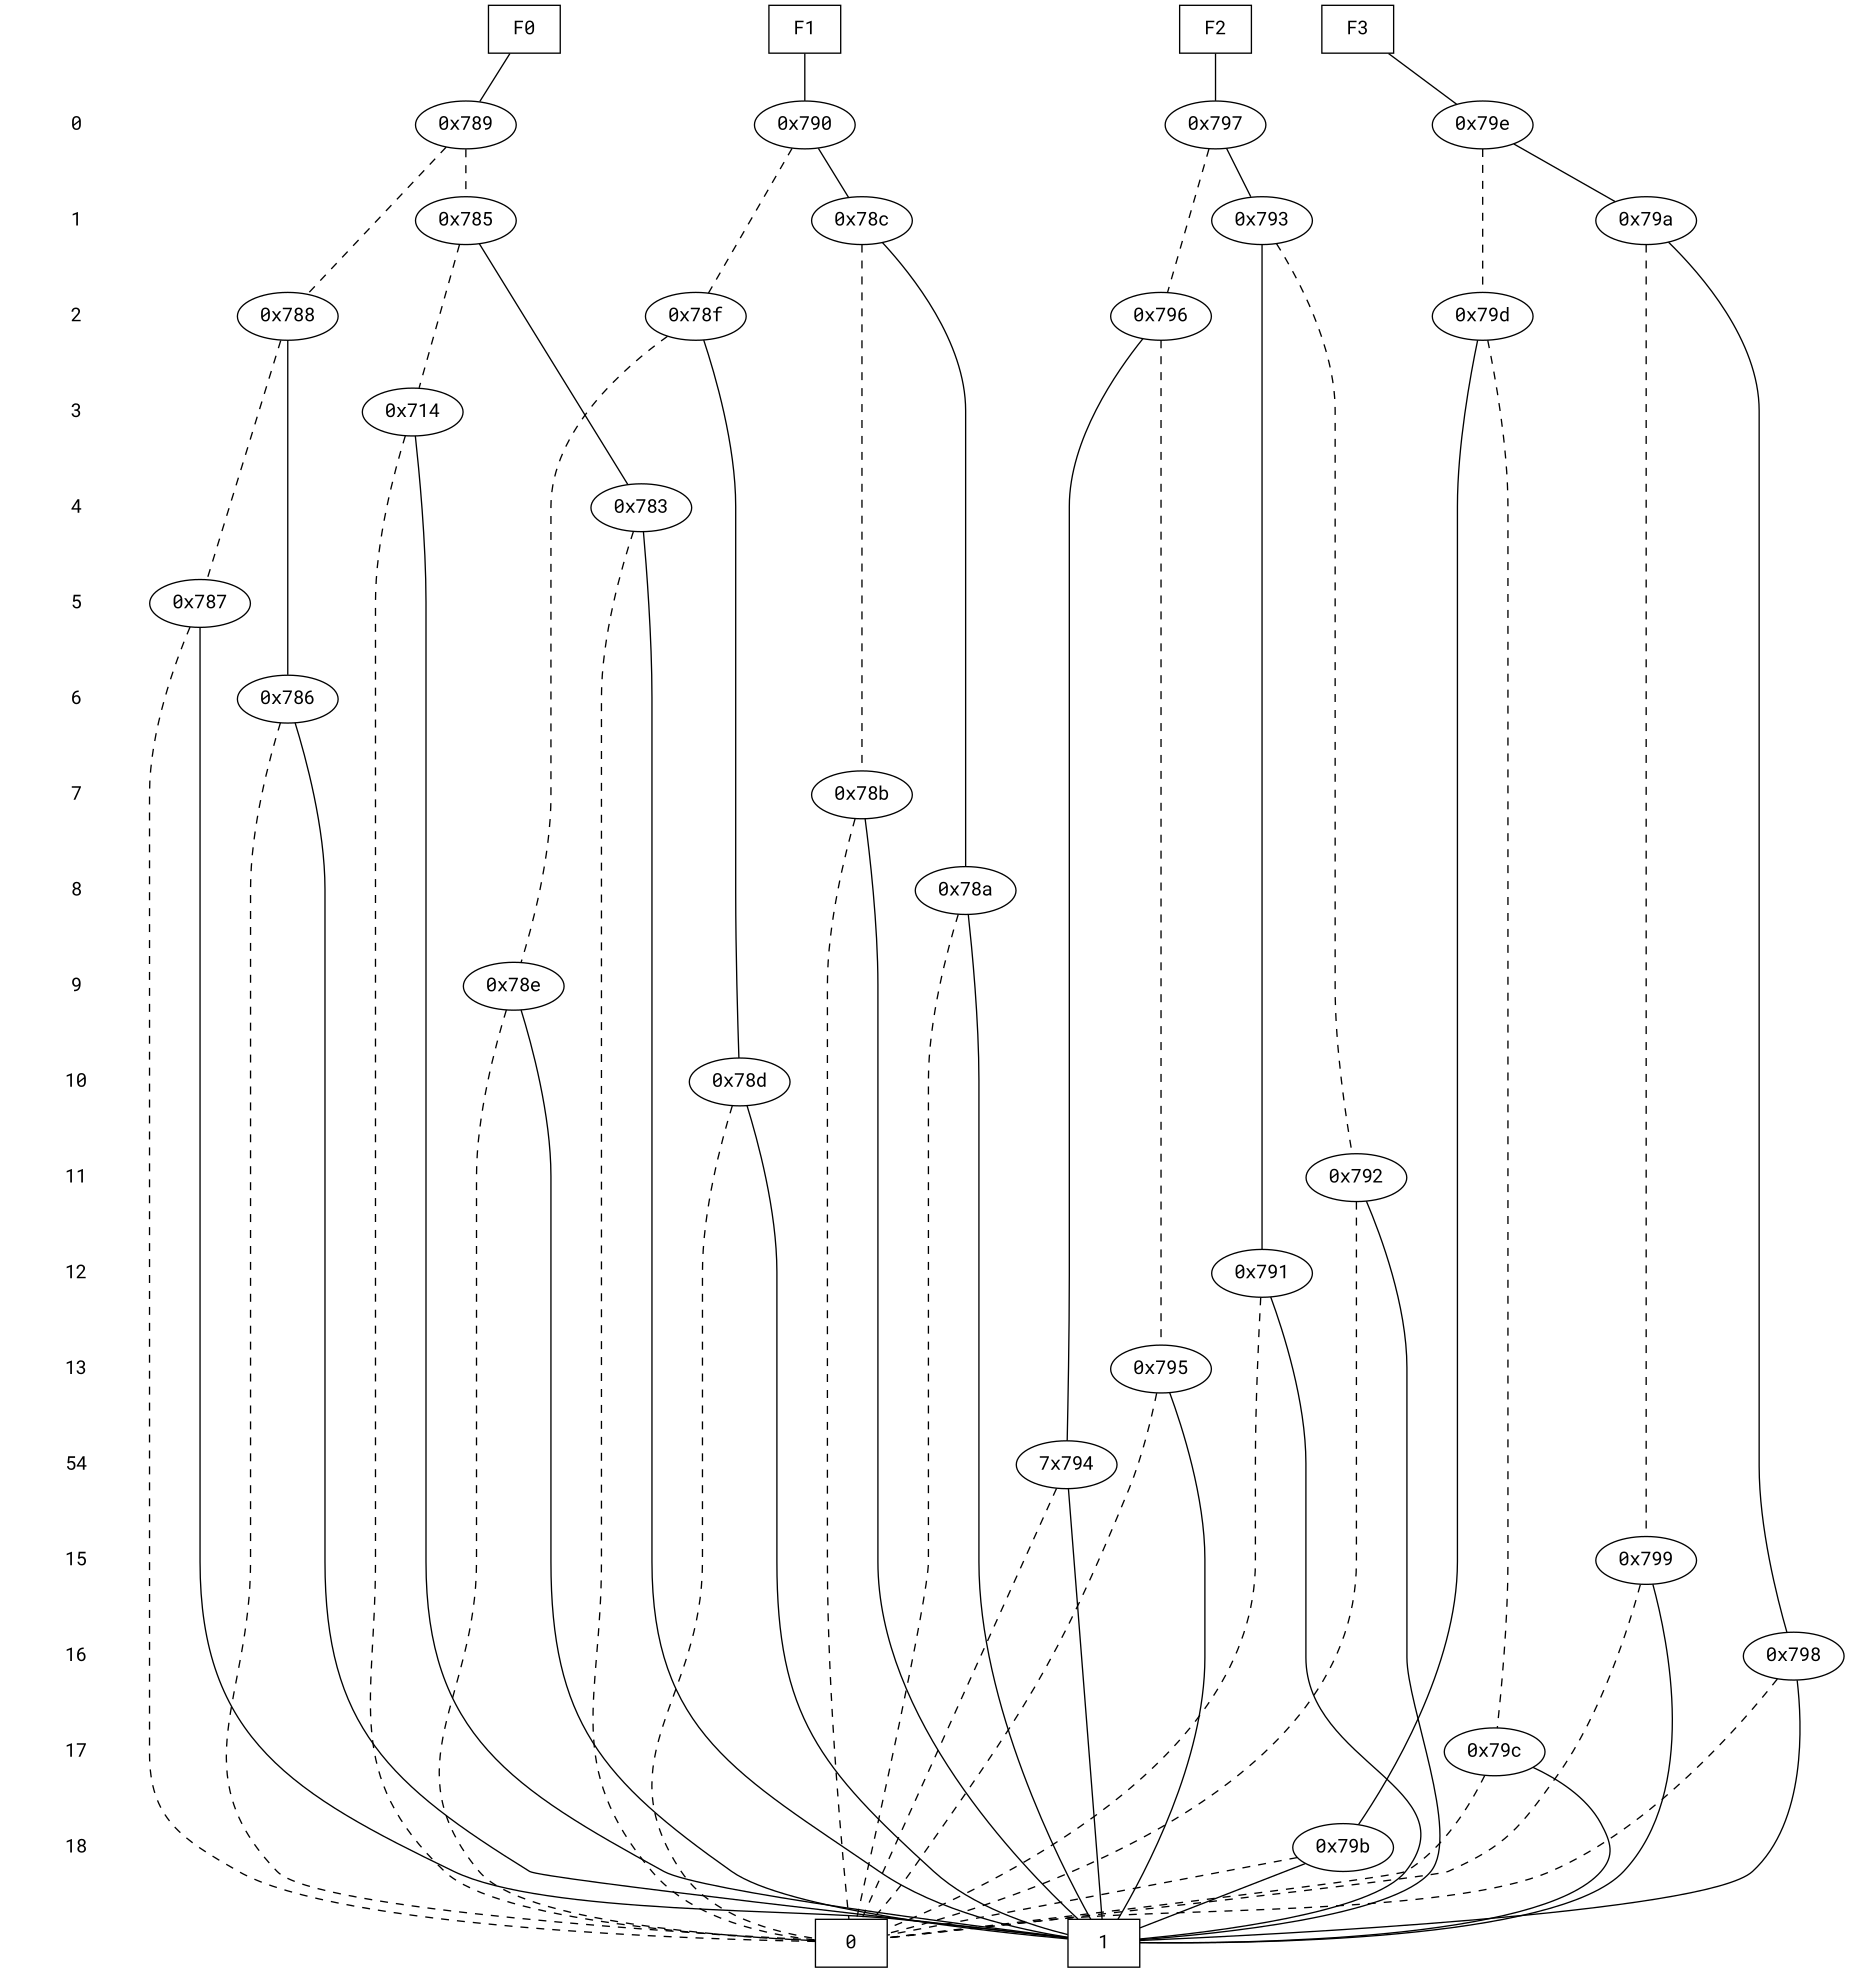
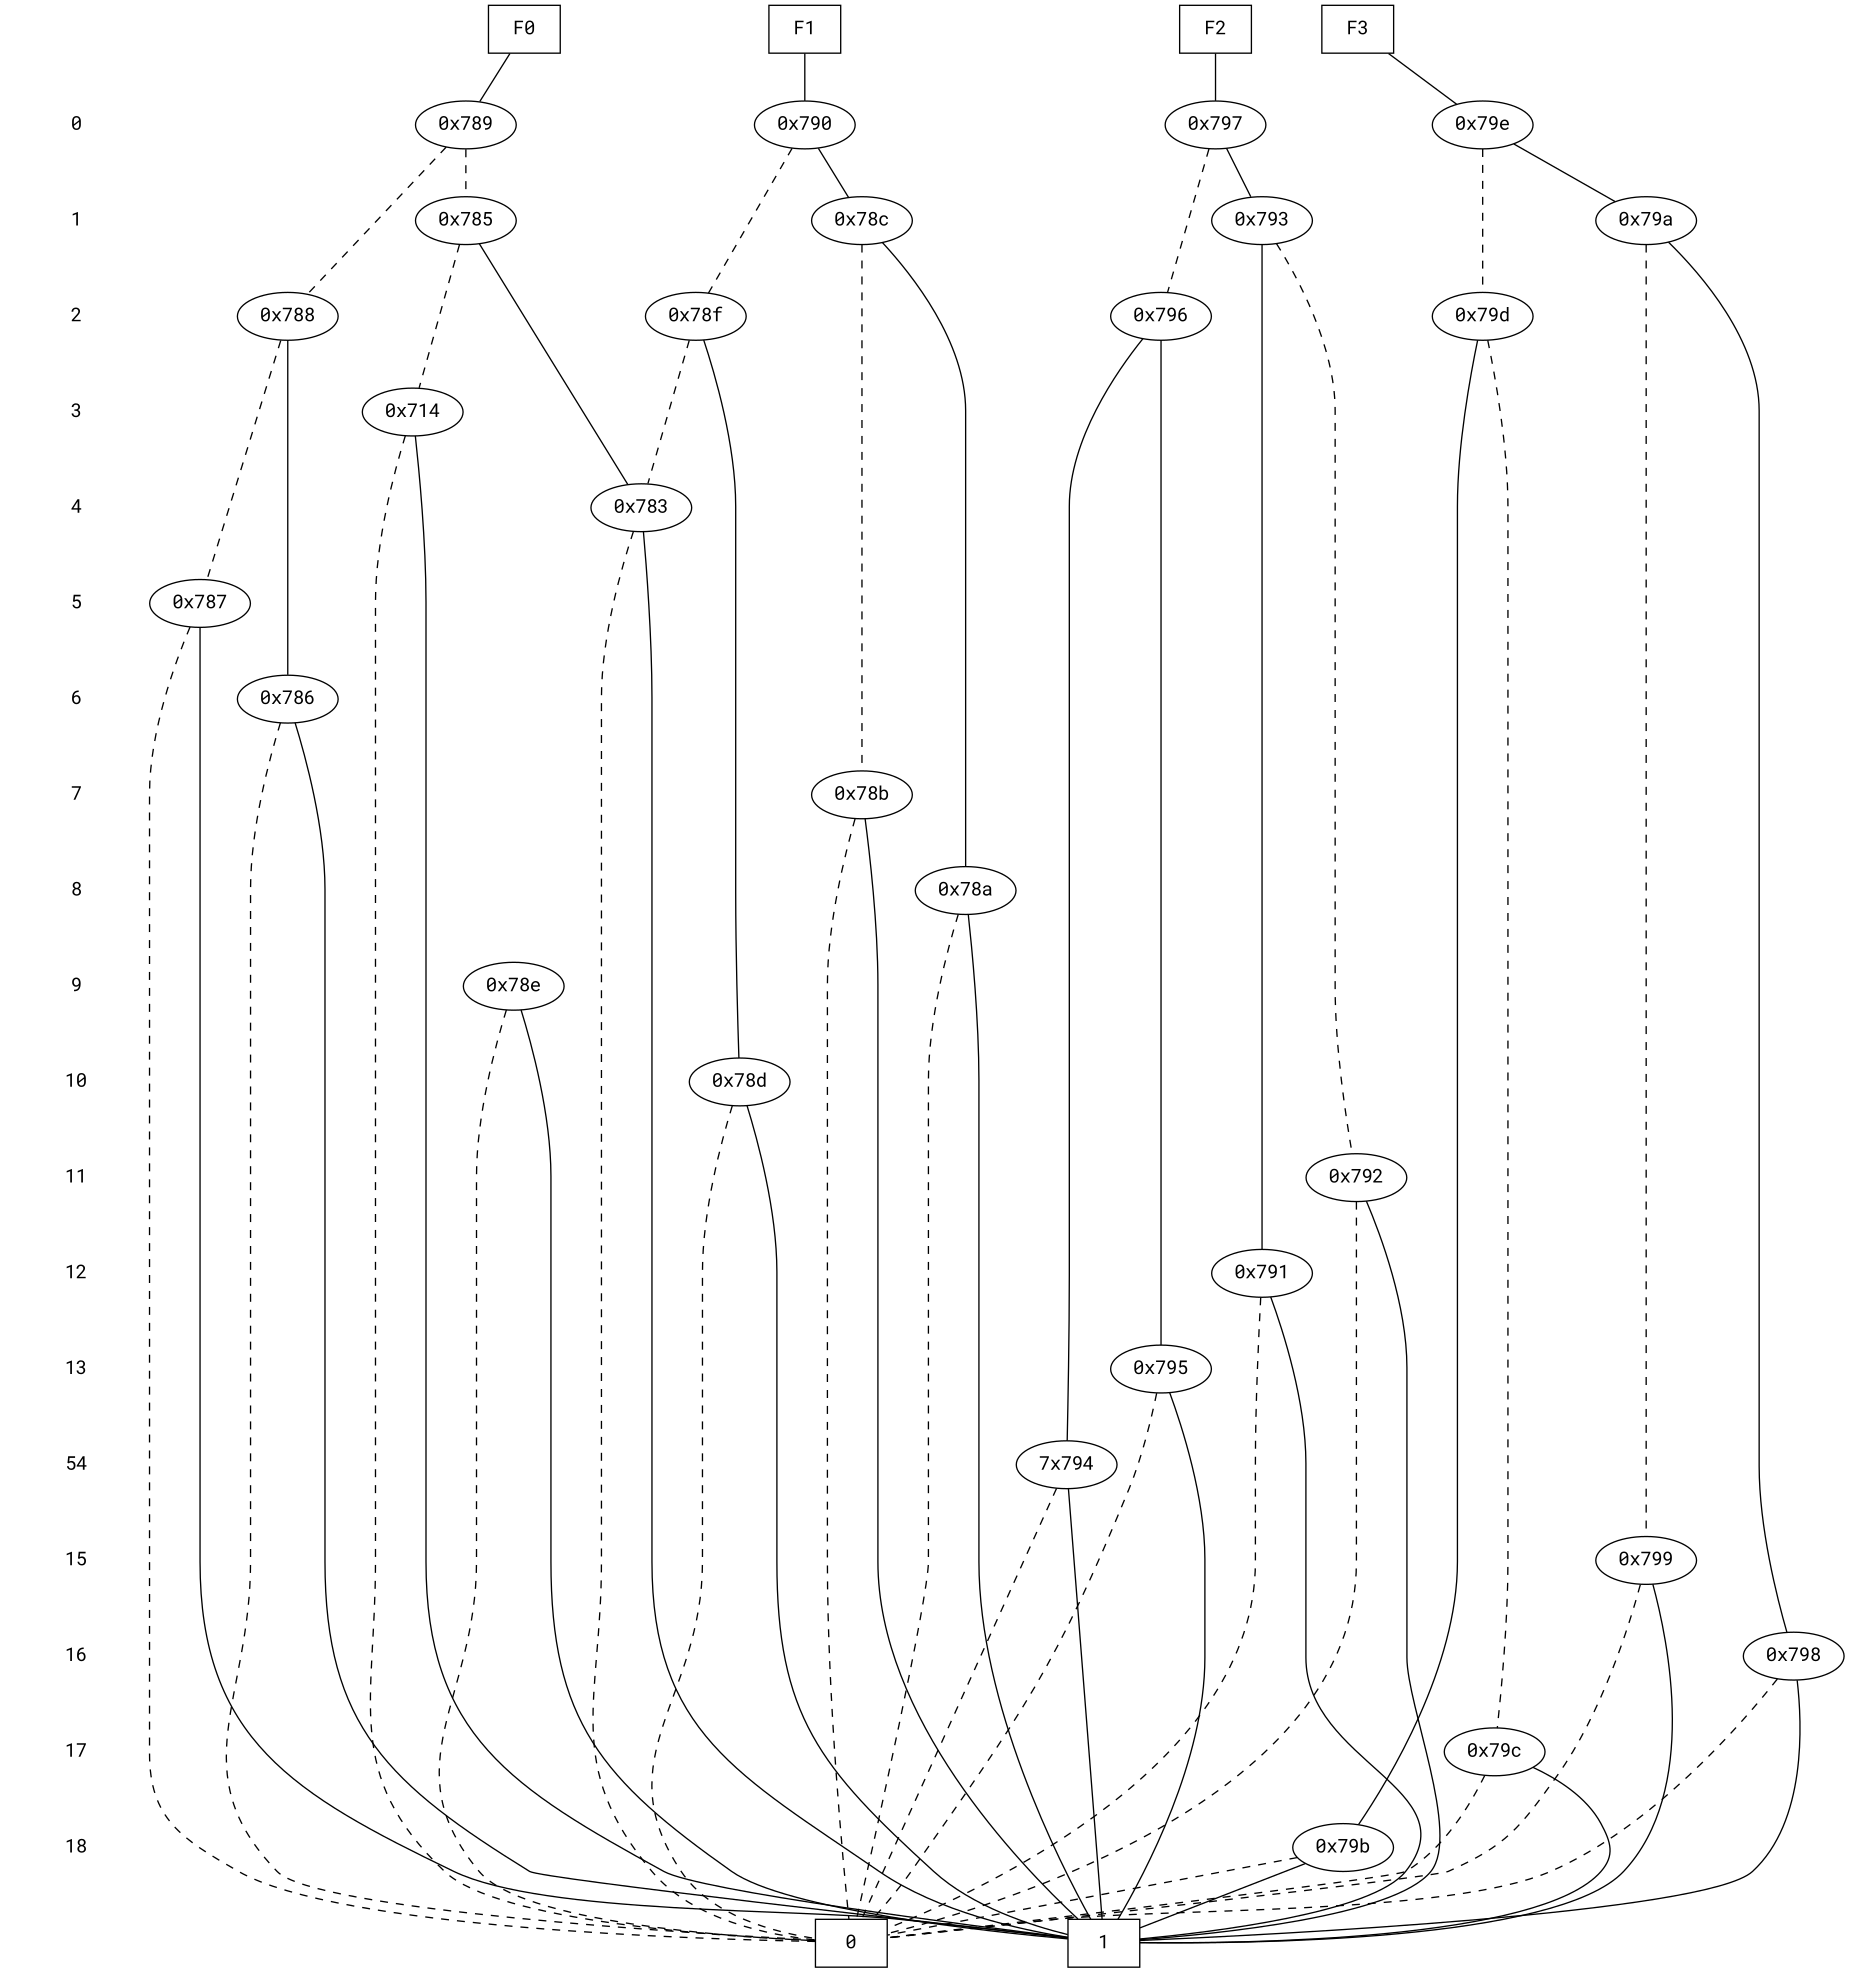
edge "0x78f" -- "0x78e": now "0x78f" -- "0x783"
edge "0x796" -- "0x795": style dashed -> solid
